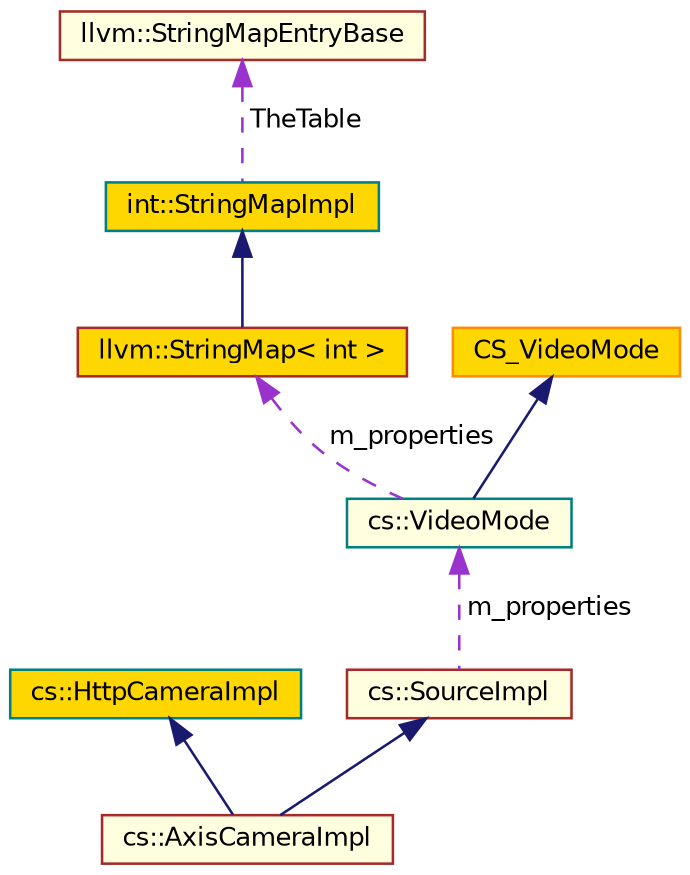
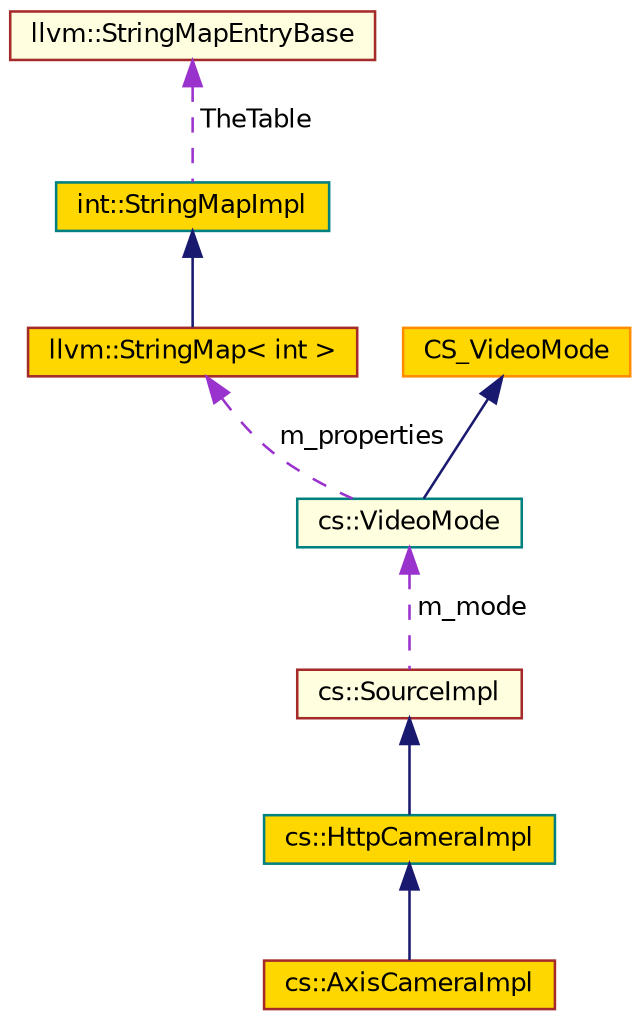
edge "cs::SourceImpl" -> "cs::VideoMode": label " m_properties" -> " m_mode"
edge "cs::AxisCameraImpl" -> "cs::SourceImpl": now "cs::HttpCameraImpl" -> "cs::SourceImpl"
node "cs::AxisCameraImpl": fillcolor lightyellow -> gold
